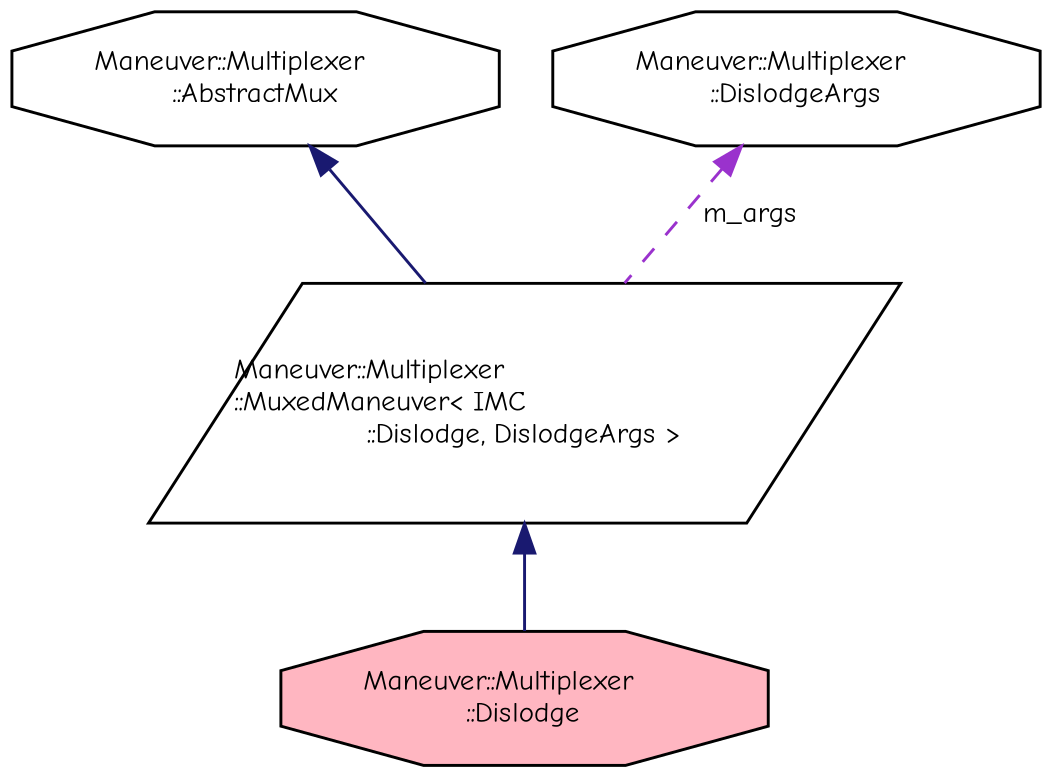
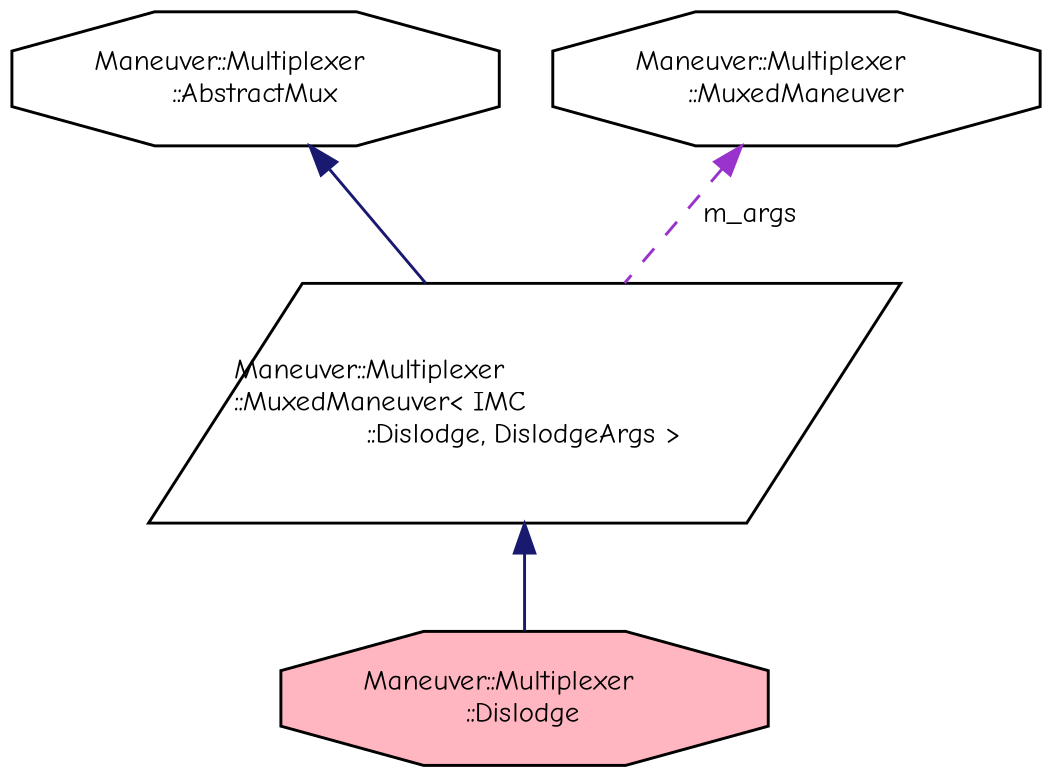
node "Maneuver::Multiplexer ::DislodgeArgs": label "Maneuver::Multiplexer ::DislodgeArgs" -> "Maneuver::Multiplexer ::MuxedManeuver"
